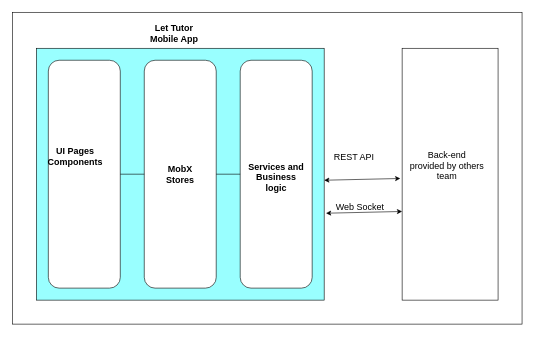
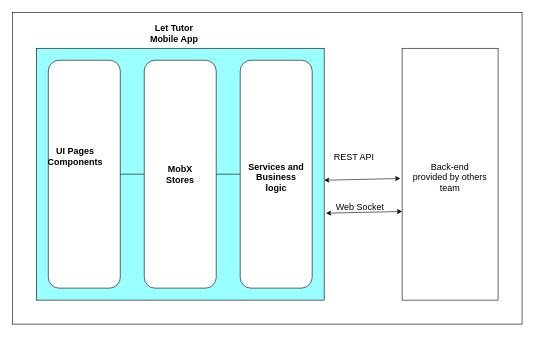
node "Back-end provided by others team": moved (447, 165) -> (450, 177)
